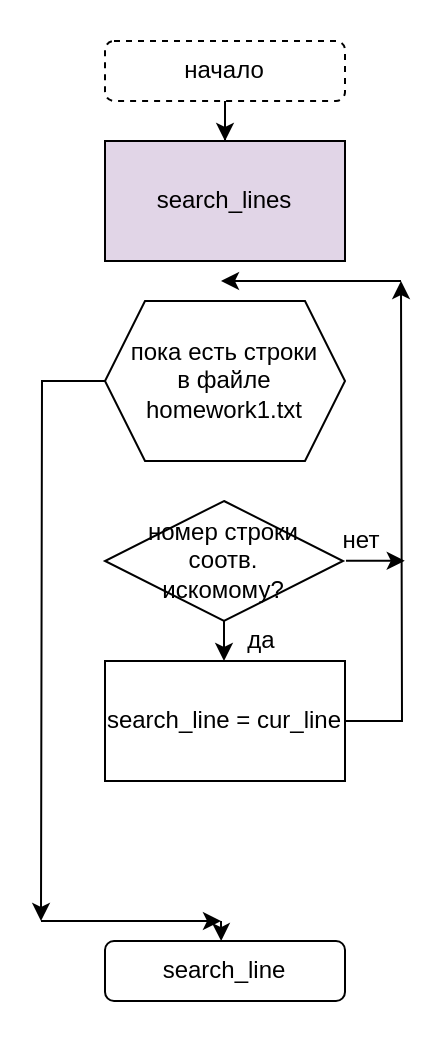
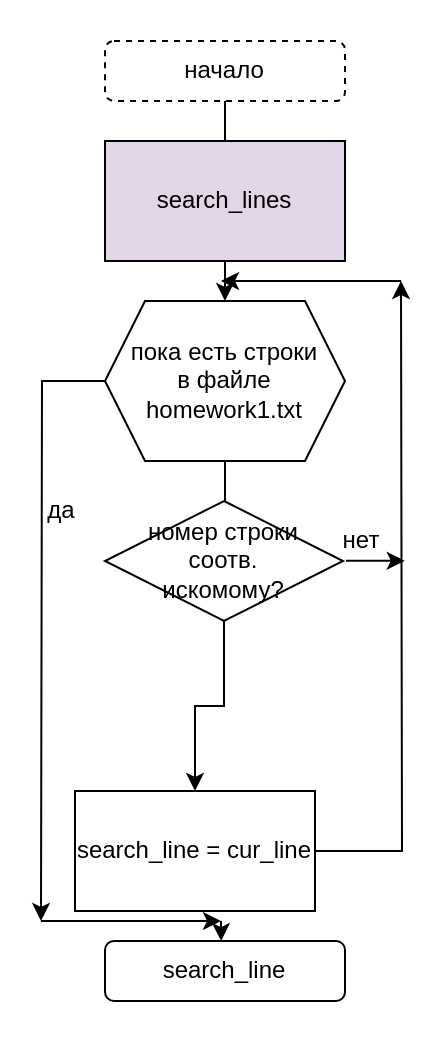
edge "начало" -> "search_lines": now "начало" -> "пока есть строки в файле homework1.txt"
edge "пока есть строки в файле homework1.txt" -- "номер строки соотв. искомому?": added
node "да": moved (261, 641) -> (61, 511)
node "search_line = cur_line": moved (225, 721) -> (195, 851)
